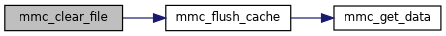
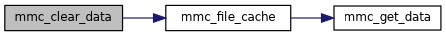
node "mmc_clear_file": label "mmc_clear_file" -> "mmc_clear_data"
node "mmc_flush_cache": label "mmc_flush_cache" -> "mmc_file_cache"
